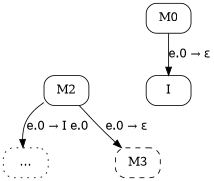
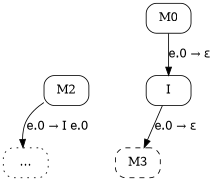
edge "M2" -> "M3": now "I" -> "M3"
